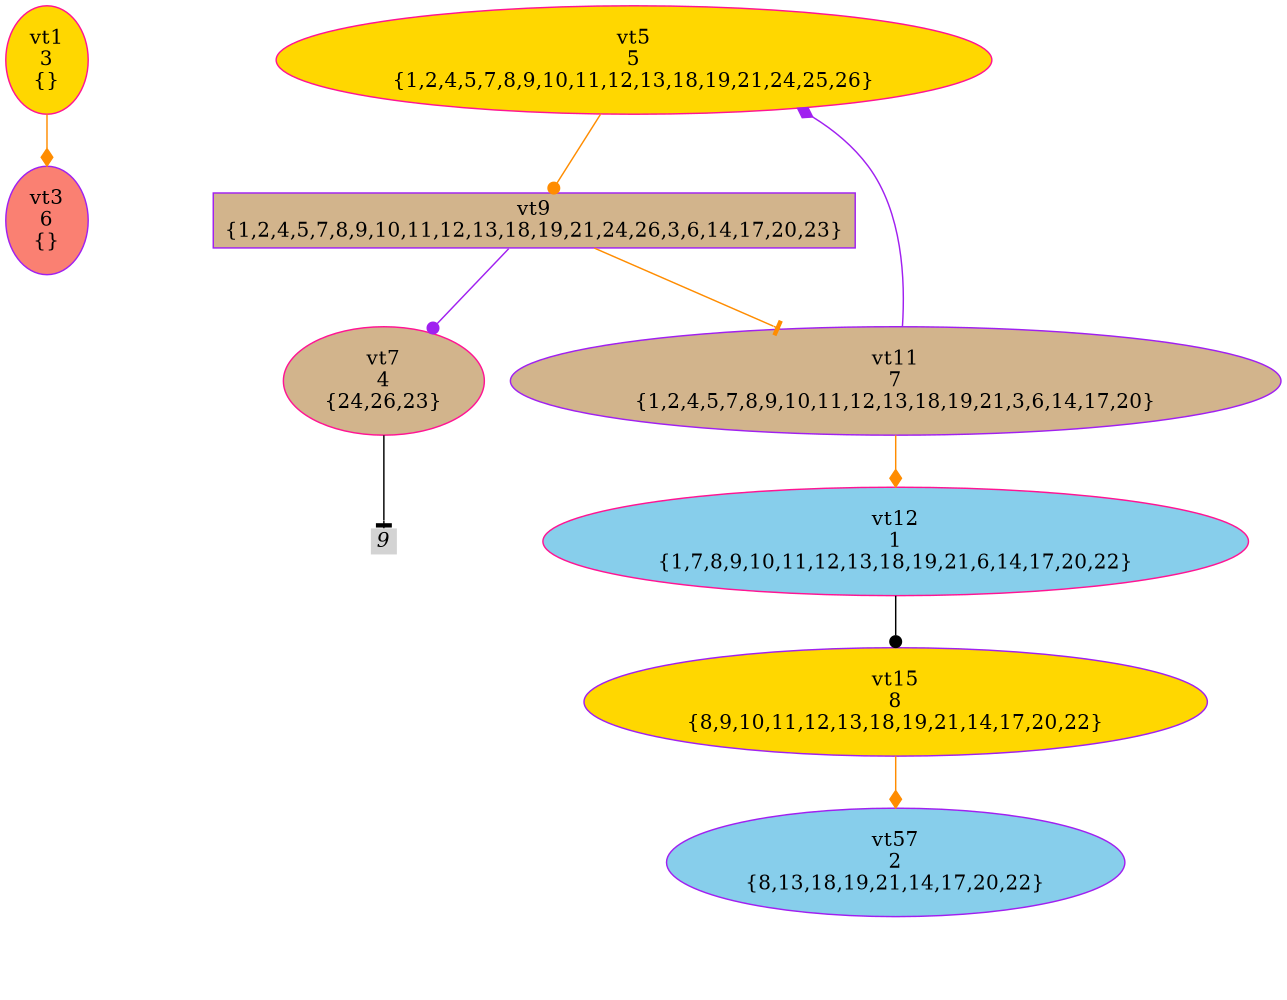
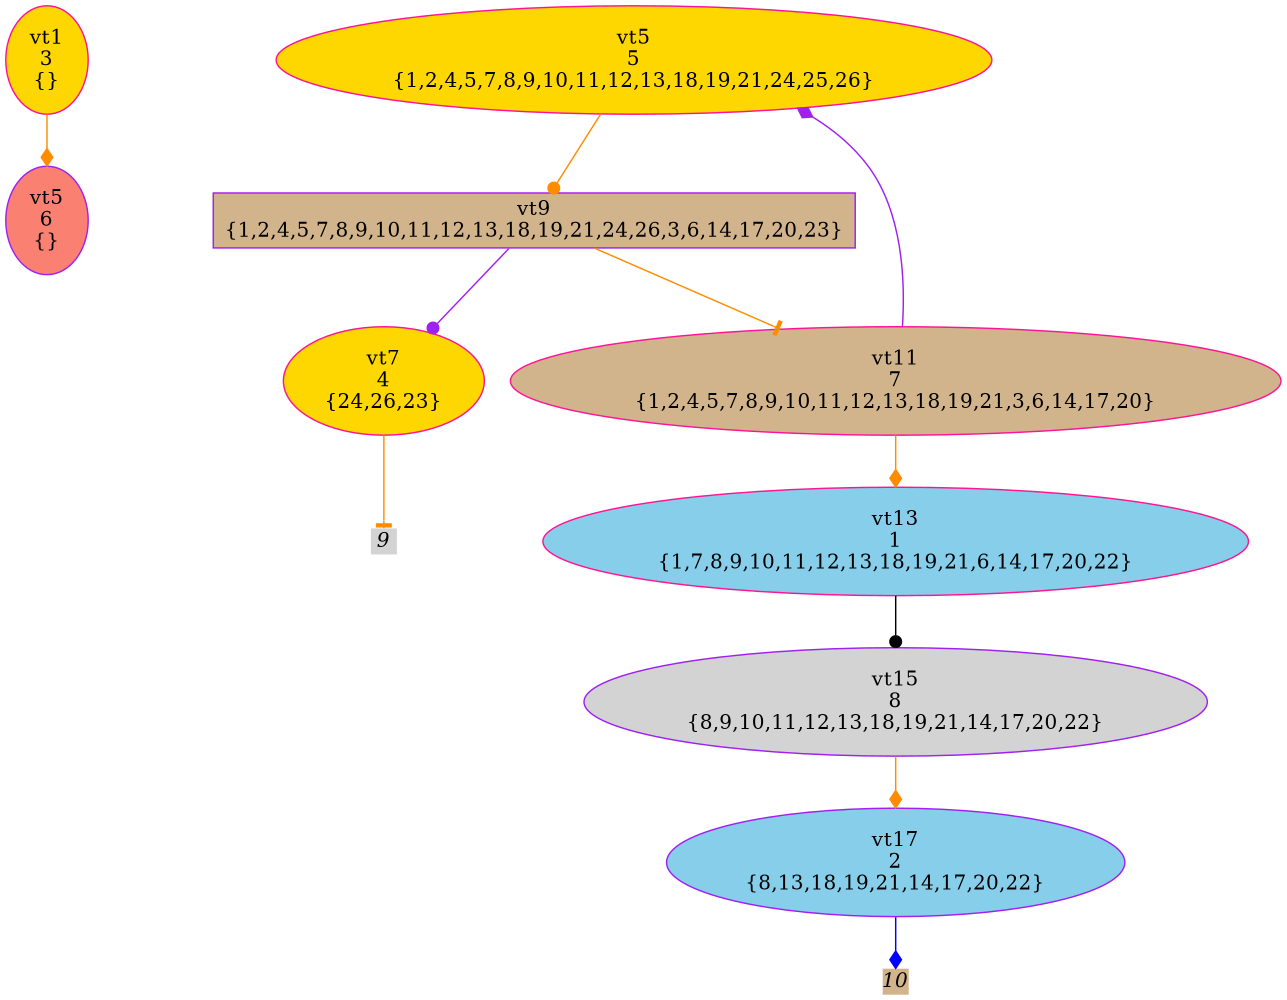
node "vt3 6 {}": label "vt3 6 {}" -> "vt5 6 {}"
node "vt7 4 {24,26,23}": fillcolor tan -> gold
node "vt11 7 {1,2,4,5,7,8,9,10,11,12,13,18,19,21,3,6,14,17,20}": color purple -> deeppink
edge "vt7 4 {24,26,23}" -> "9": color black -> darkorange
node "vt12 1 {1,7,8,9,10,11,12,13,18,19,21,6,14,17,20,22}": label "vt12 1 {1,7,8,9,10,11,12,13,18,19,21,6,14,17,20,22}" -> "vt13 1 {1,7,8,9,10,11,12,13,18,19,21,6,14,17,20,22}"
node "vt15 8 {8,9,10,11,12,13,18,19,21,14,17,20,22}": fillcolor gold -> lightgrey
node "vt57 2 {8,13,18,19,21,14,17,20,22}": label "vt57 2 {8,13,18,19,21,14,17,20,22}" -> "vt17 2 {8,13,18,19,21,14,17,20,22}"
node "10": added
